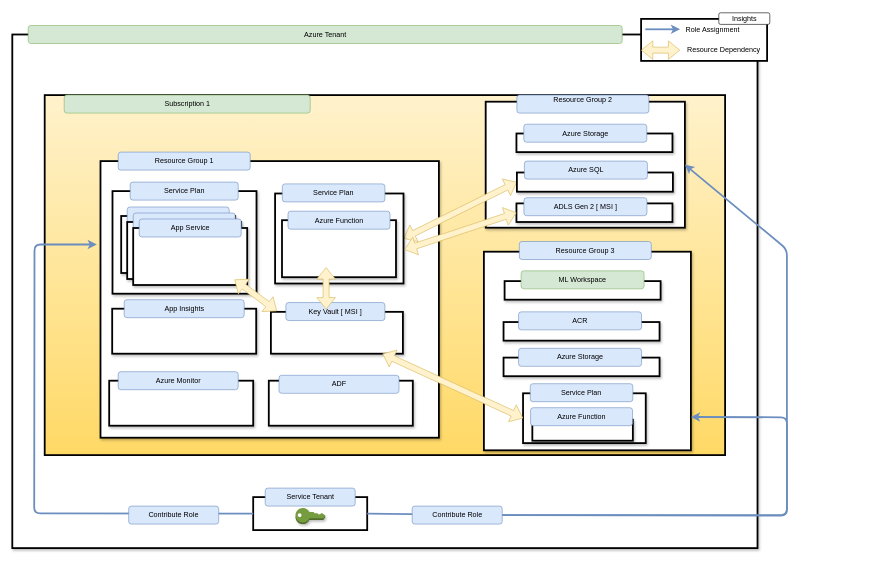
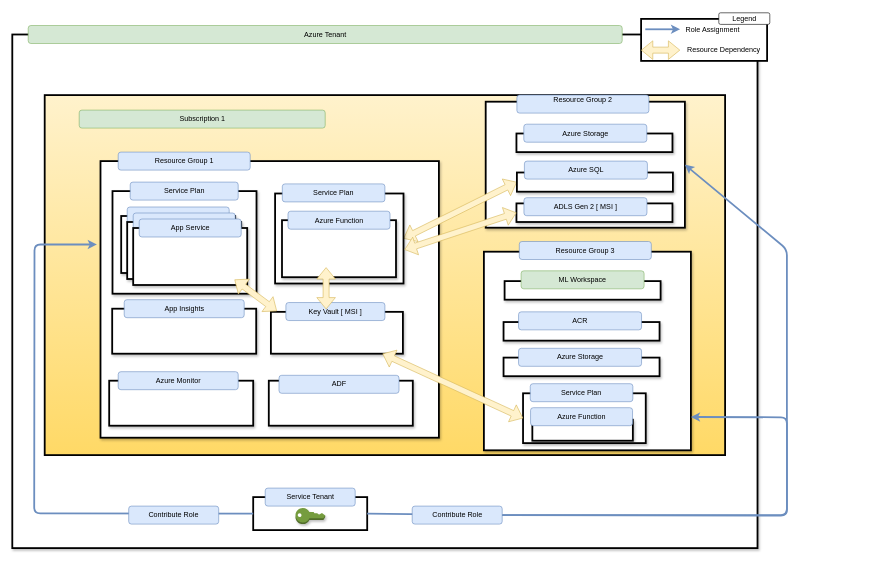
node "Insights": label "Insights" -> "Legend"
node "Subscription 1": moved (187, 104) -> (202, 119)
